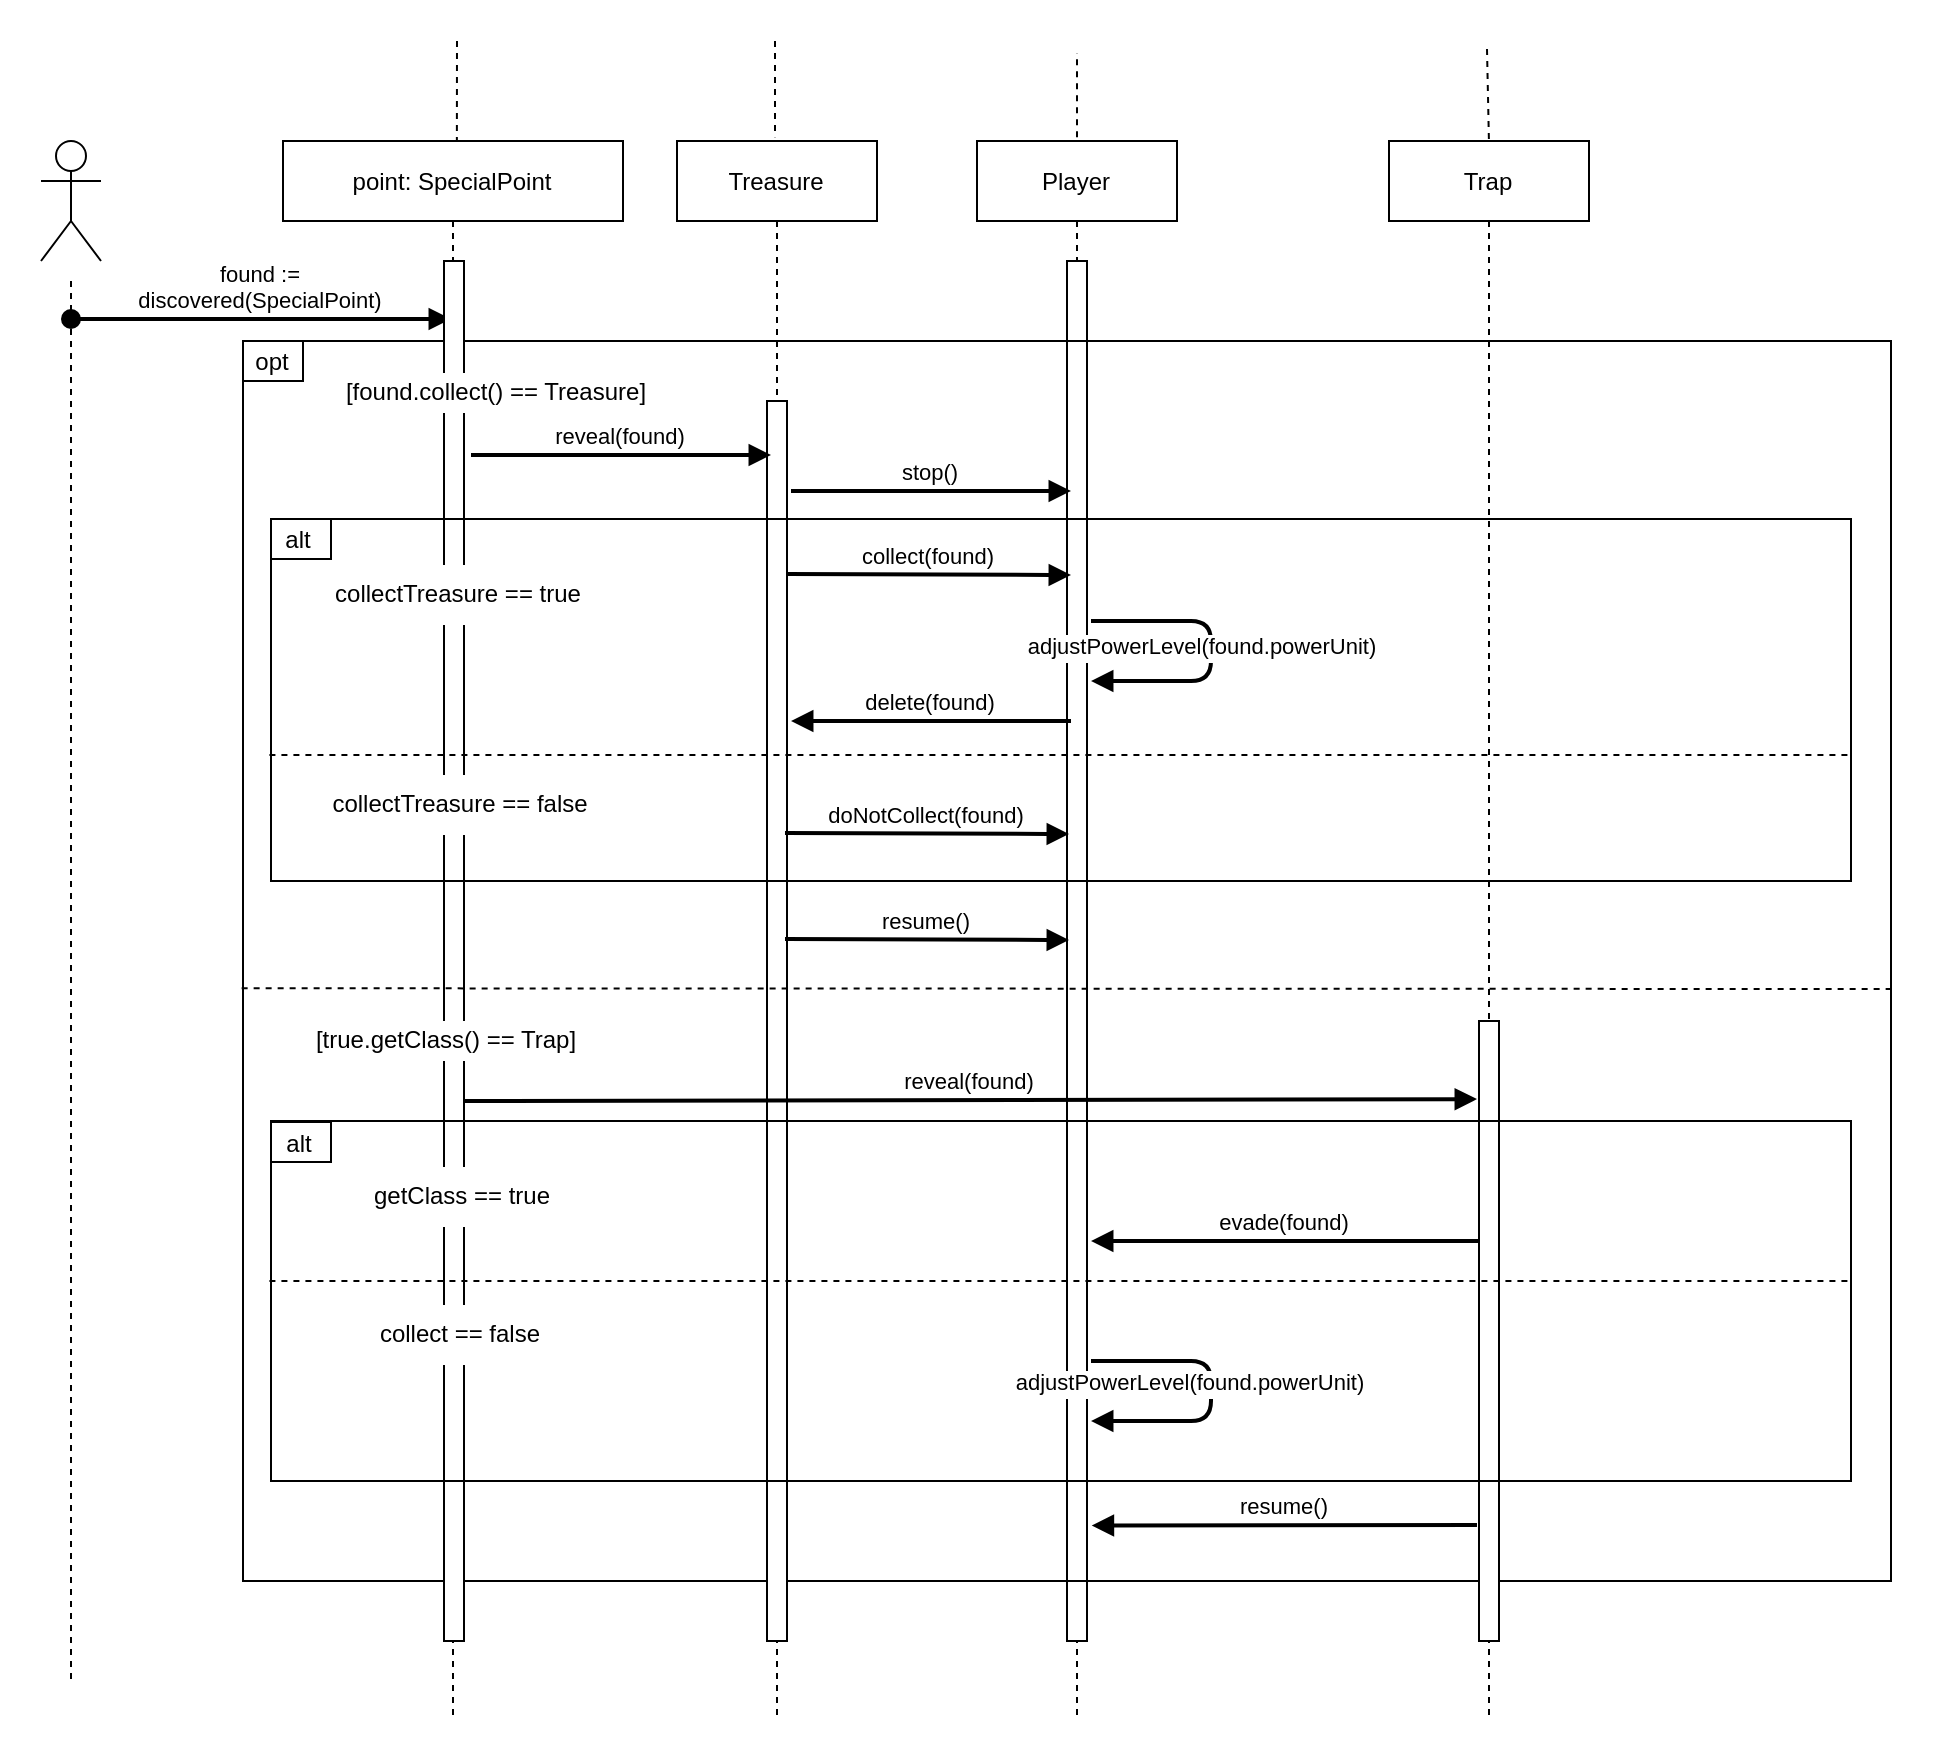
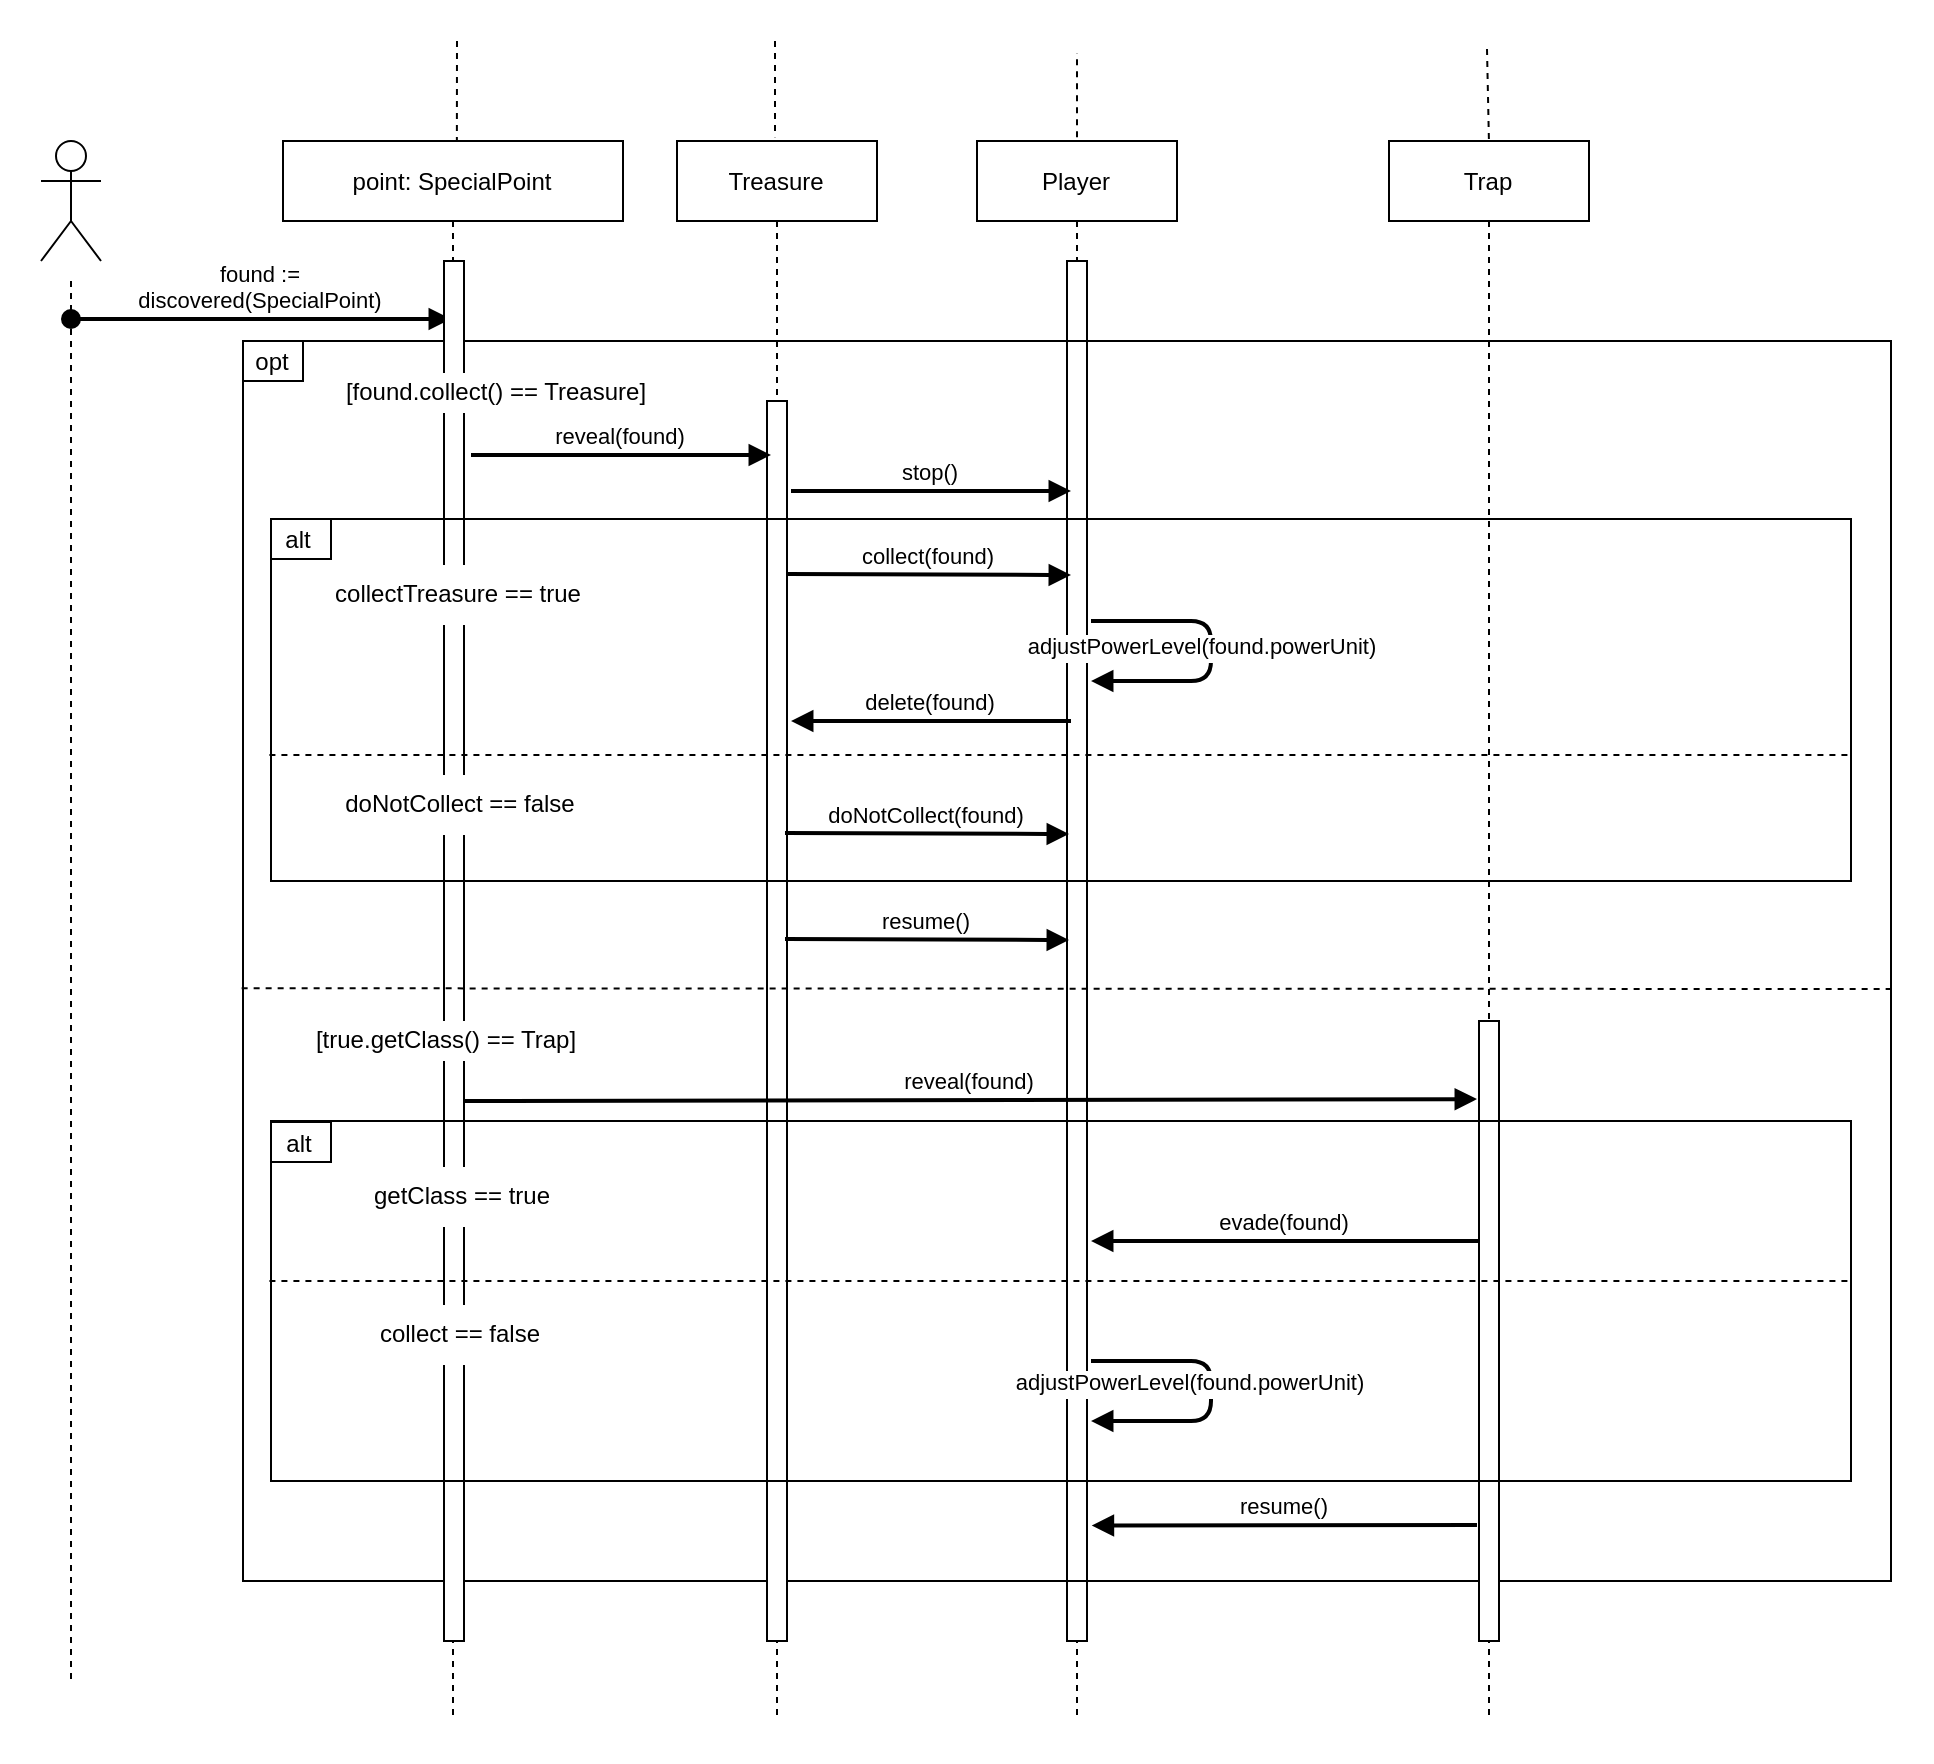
node "collectTreasure == false": label "collectTreasure == false" -> "doNotCollect == false"
